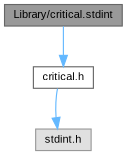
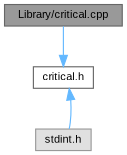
node "Library/critical.stdint": label "Library/critical.stdint" -> "Library/critical.cpp"
edge "critical.h" -> "stdint.h": reversed
